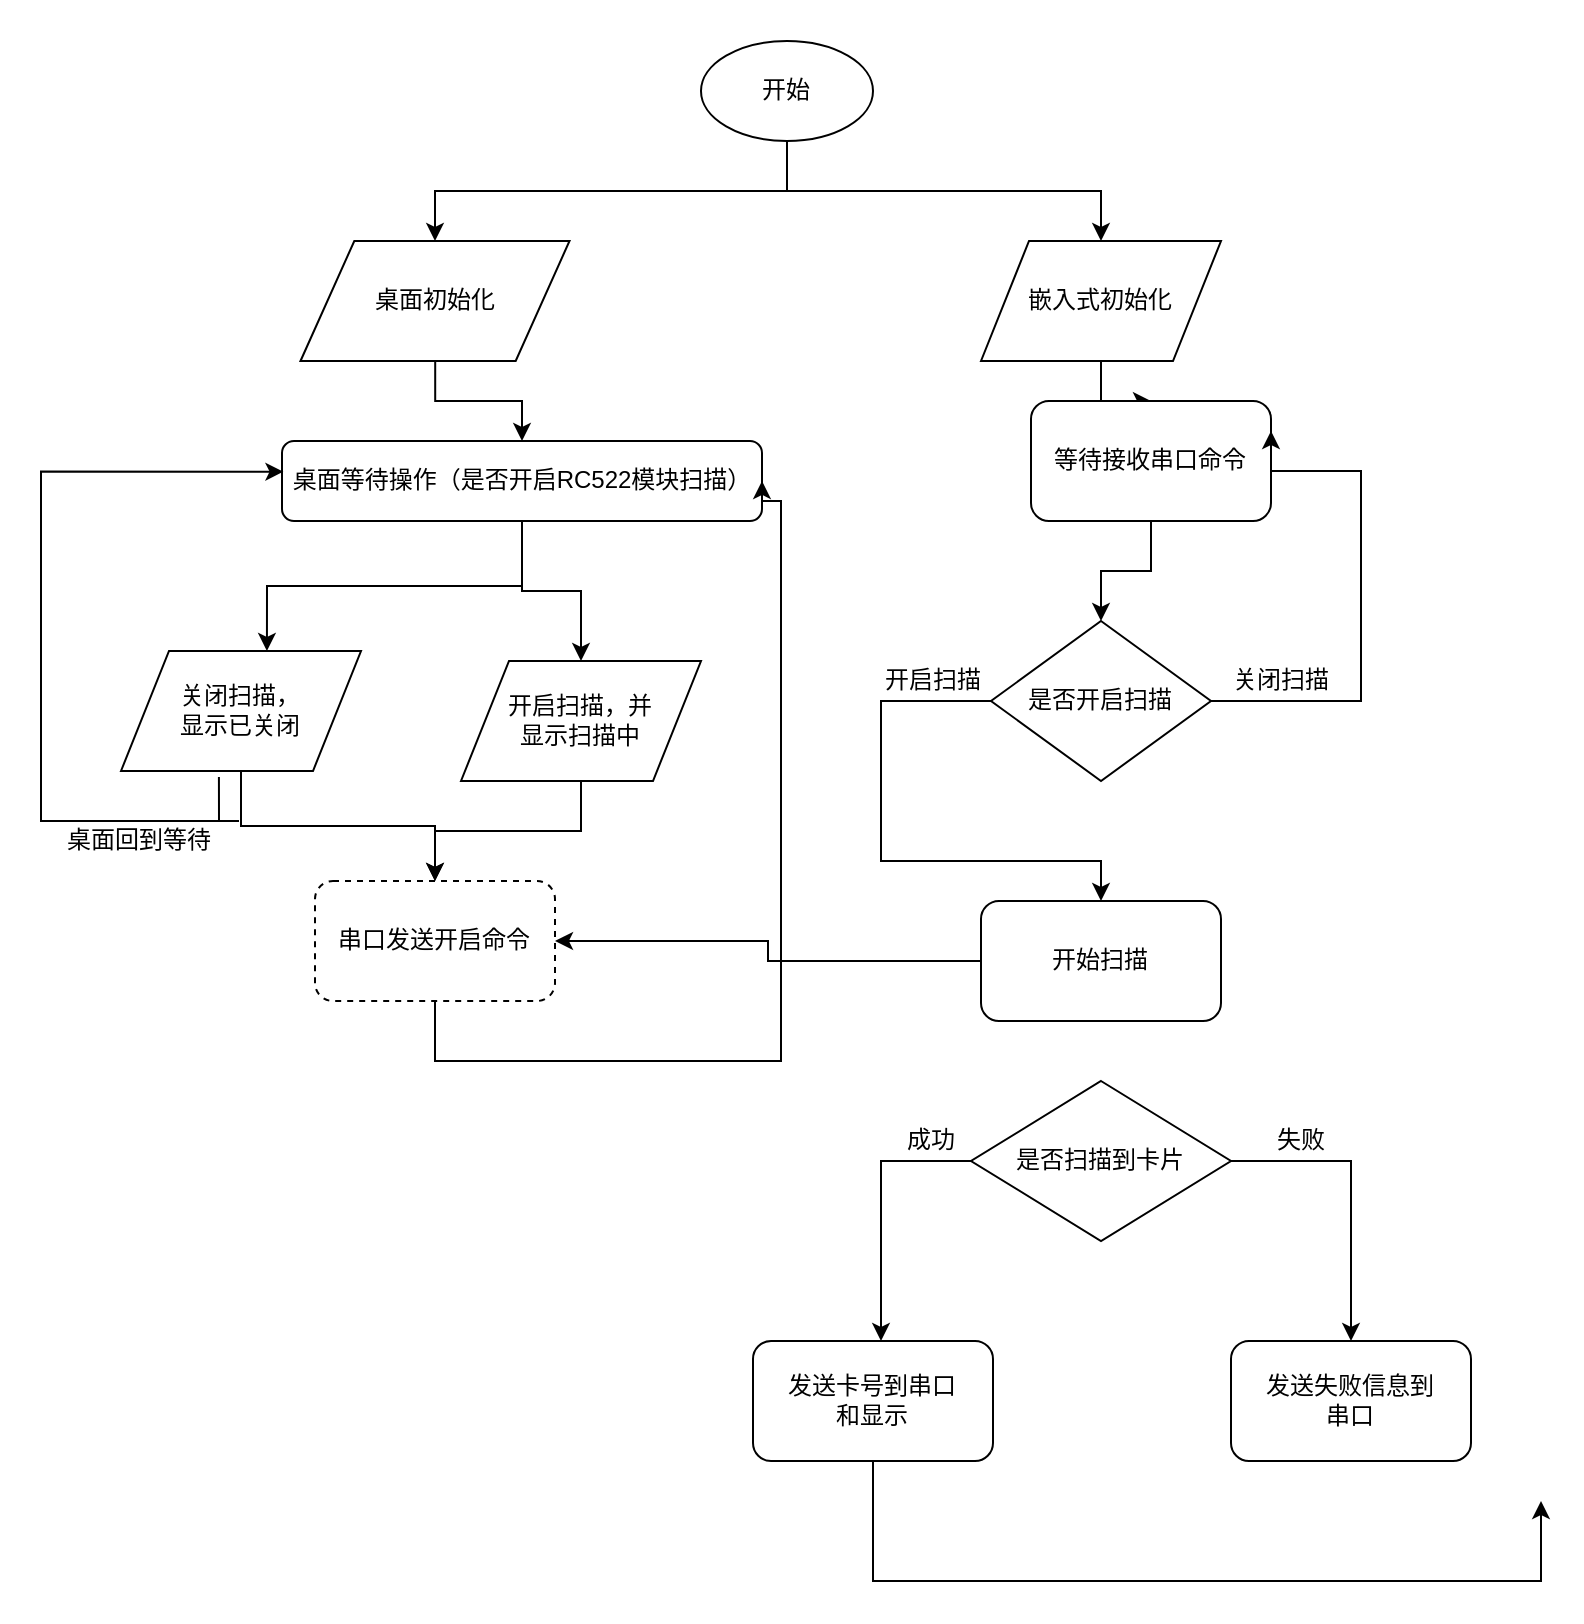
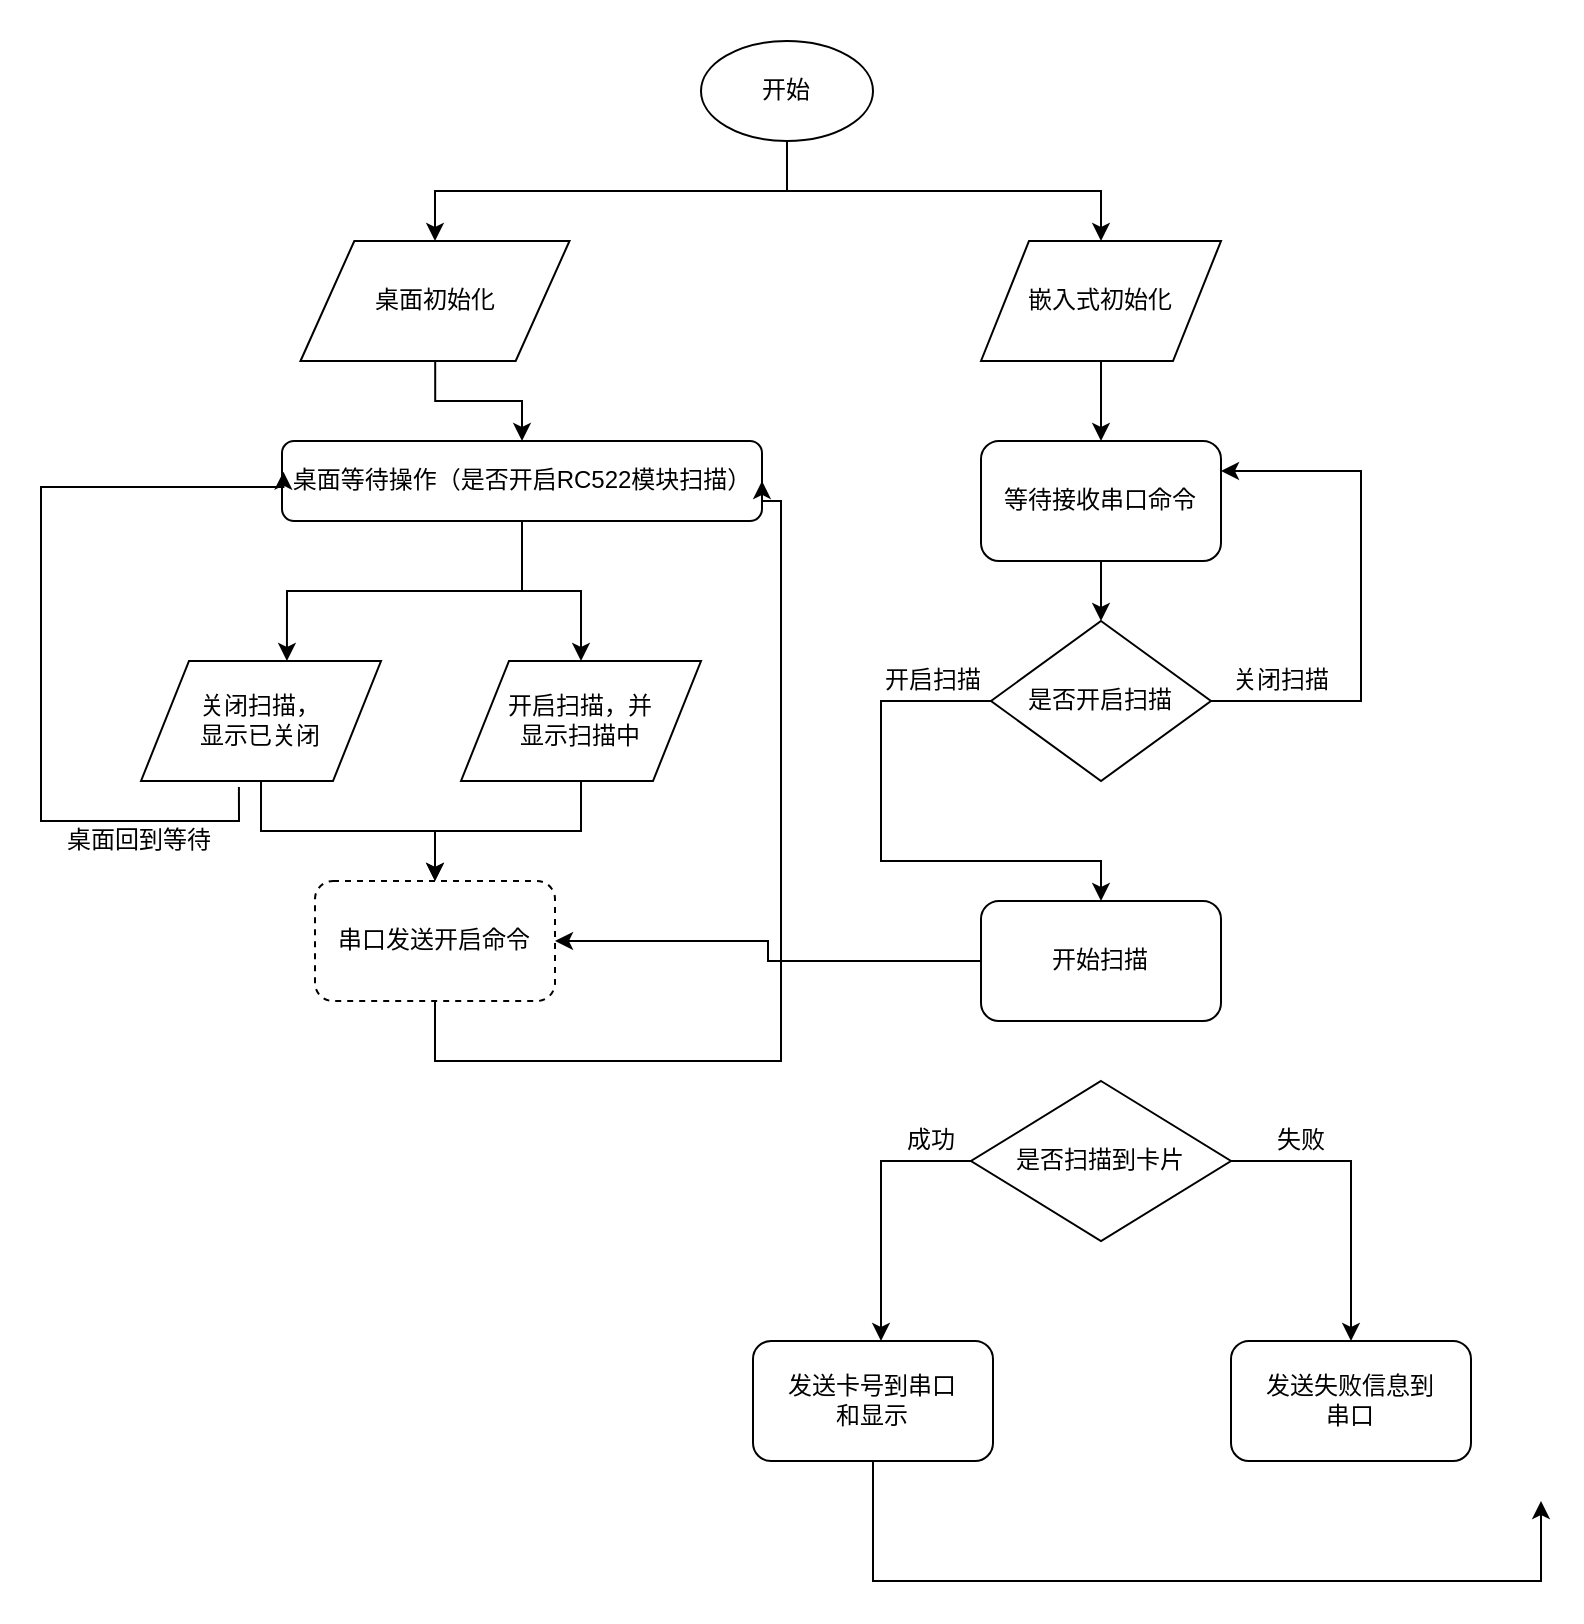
node "等待接收串口命令": moved (1151, 461) -> (1101, 501)
node "关闭扫描， 显示已关闭": moved (241, 711) -> (261, 721)
